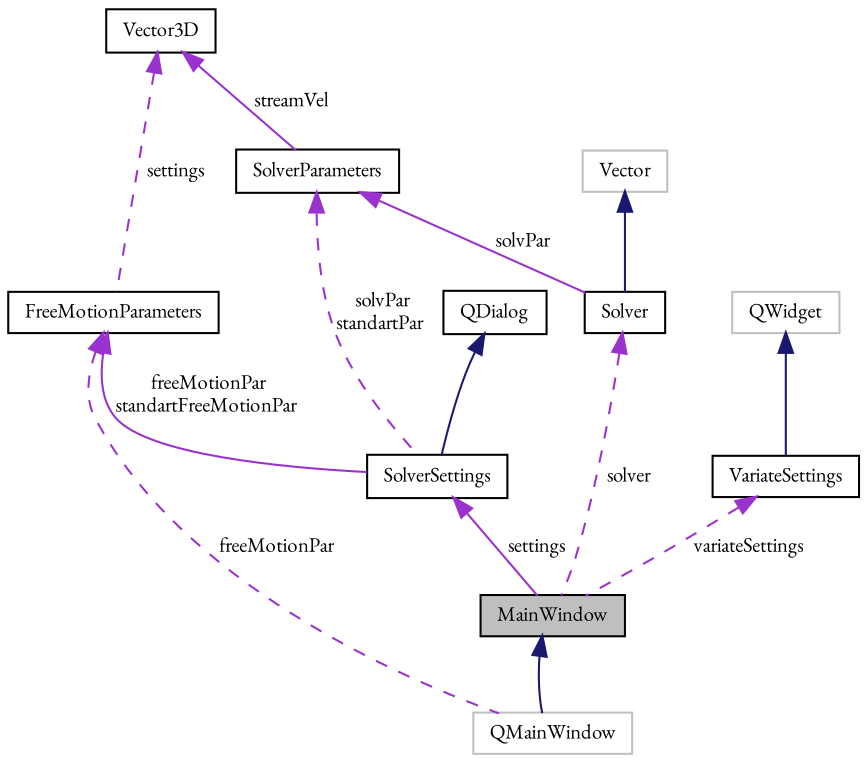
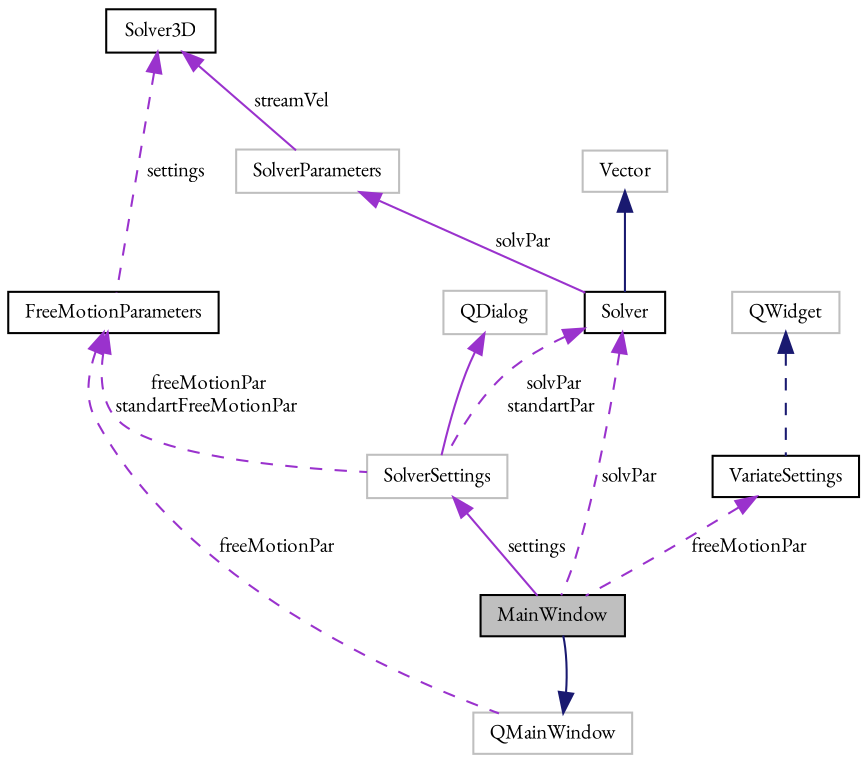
node "Vector3D": label "Vector3D" -> "Solver3D"
node "SolverParameters": color black -> grey75
node "QDialog": color black -> grey75
edge "SolverSettings" -> "SolverParameters": now "SolverSettings" -> "Solver"
edge "SolverSettings" -> "QDialog": color midnightblue -> darkorchid3
edge "VariateSettings" -> "QWidget": style solid -> dashed
edge "SolverSettings" -> "FreeMotionParameters": style solid -> dashed
node "SolverSettings": color black -> grey75
edge "MainWindow" -> "Solver": label " solver" -> " solvPar"
edge "MainWindow" -> "VariateSettings": label " variateSettings" -> " freeMotionPar"
edge "QMainWindow" -> "MainWindow": reversed
